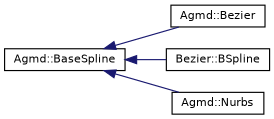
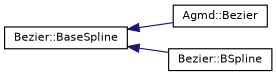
node "Agmd::BaseSpline": label "Agmd::BaseSpline" -> "Bezier::BaseSpline"
node "Agmd::Nurbs": removed
